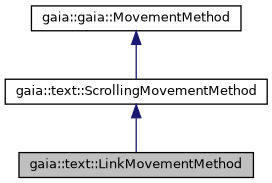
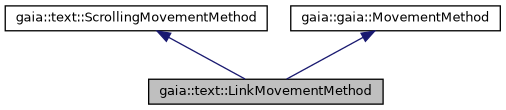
edge "gaia::text::ScrollingMovementMethod" -> "gaia::gaia::MovementMethod": now "gaia::text::LinkMovementMethod" -> "gaia::gaia::MovementMethod"
